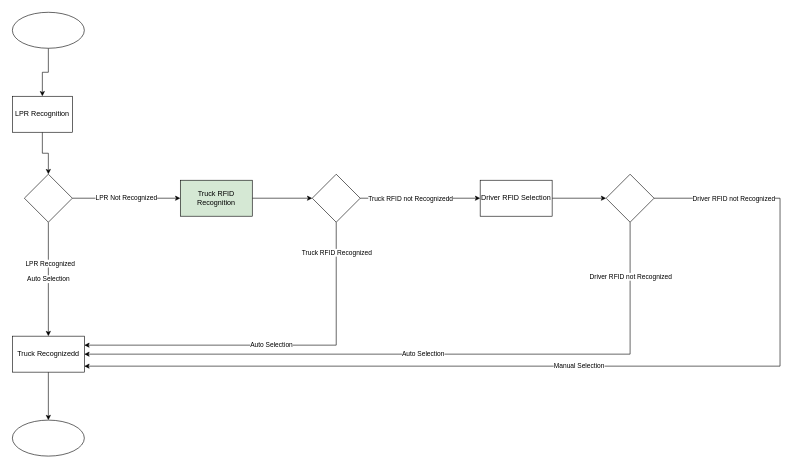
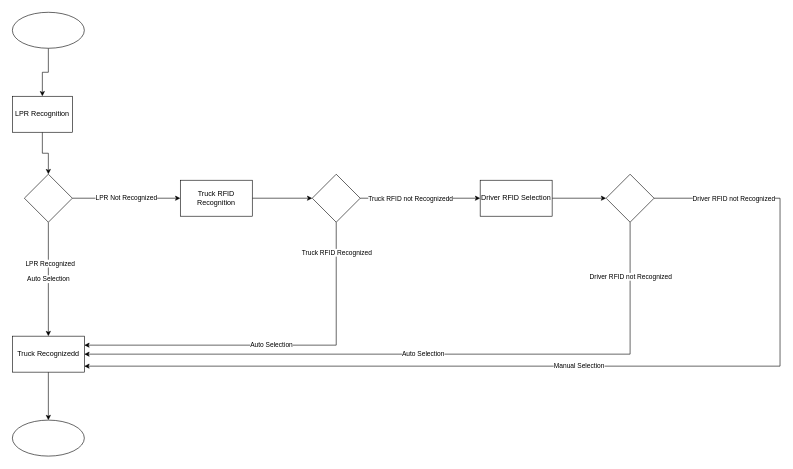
node "Truck RFID Recognition": fillcolor #d5e8d4 -> #ffffff
